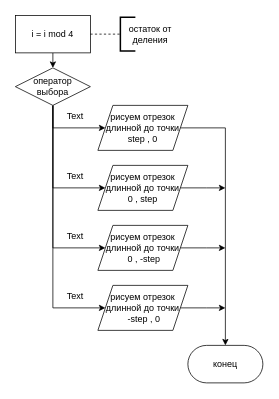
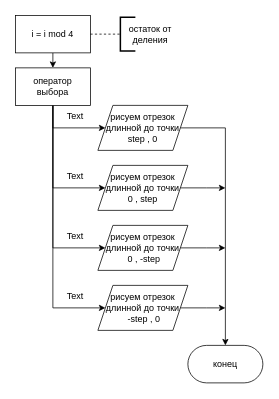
node "оператор выбора": shape diamond -> rectangle
